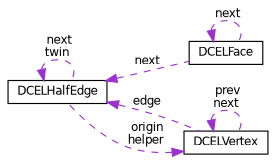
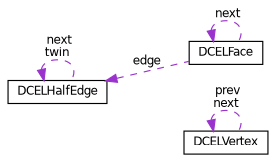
edge "DCELFace" -> "DCELHalfEdge": label " next" -> " edge"
edge "DCELVertex" -> "DCELHalfEdge": removed, label "edge"
edge "DCELHalfEdge" -> "DCELVertex": removed, label "origin helper"
